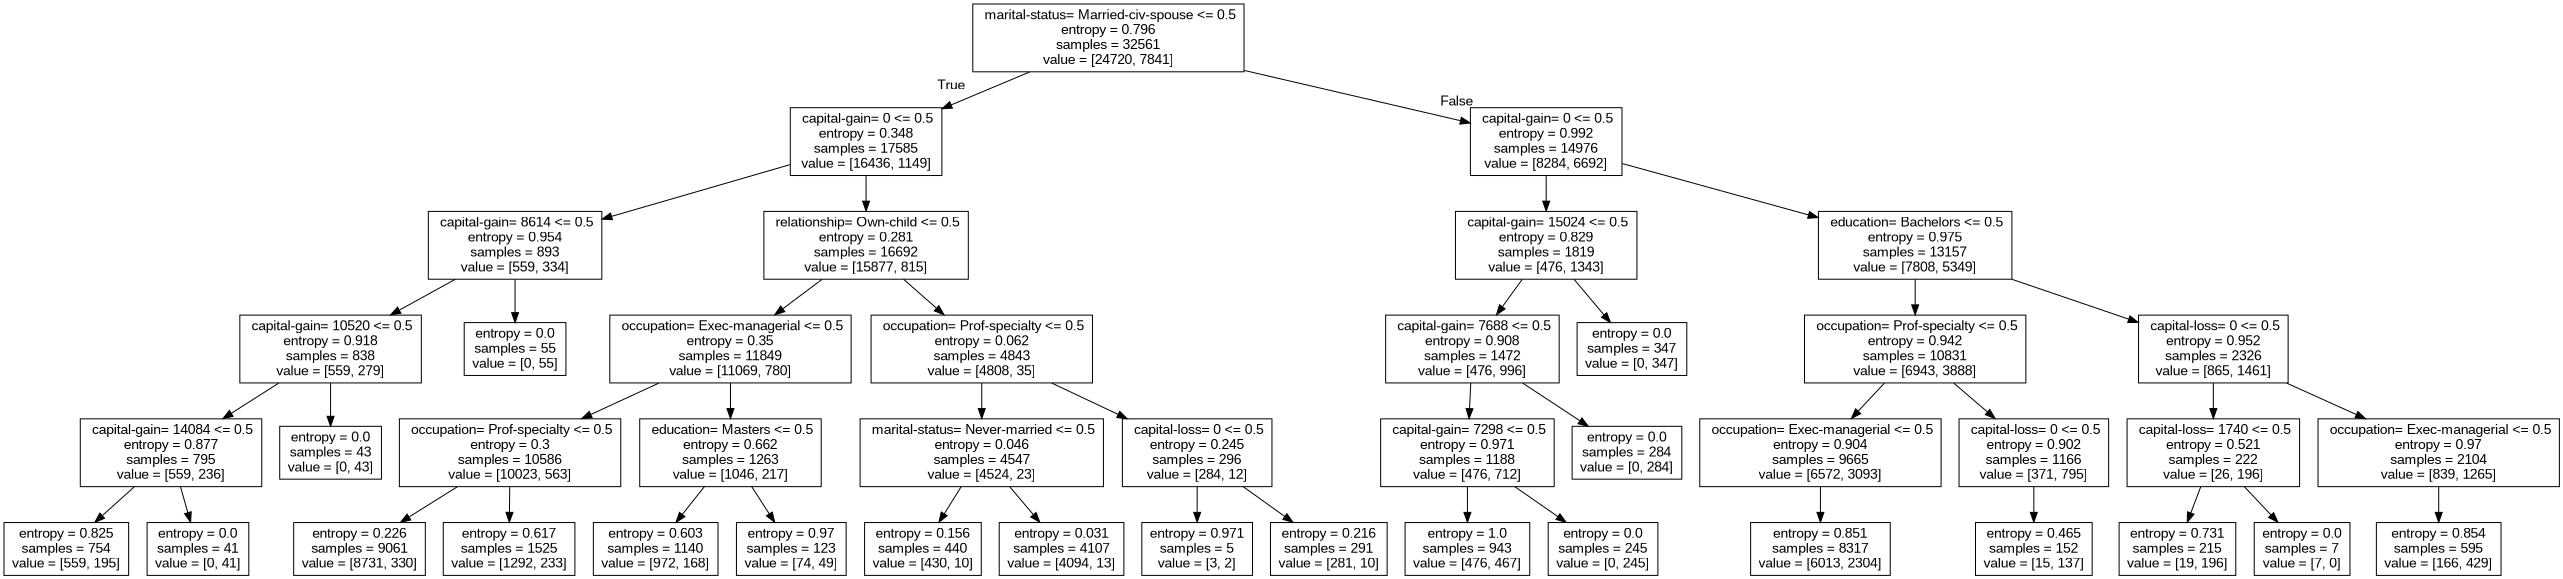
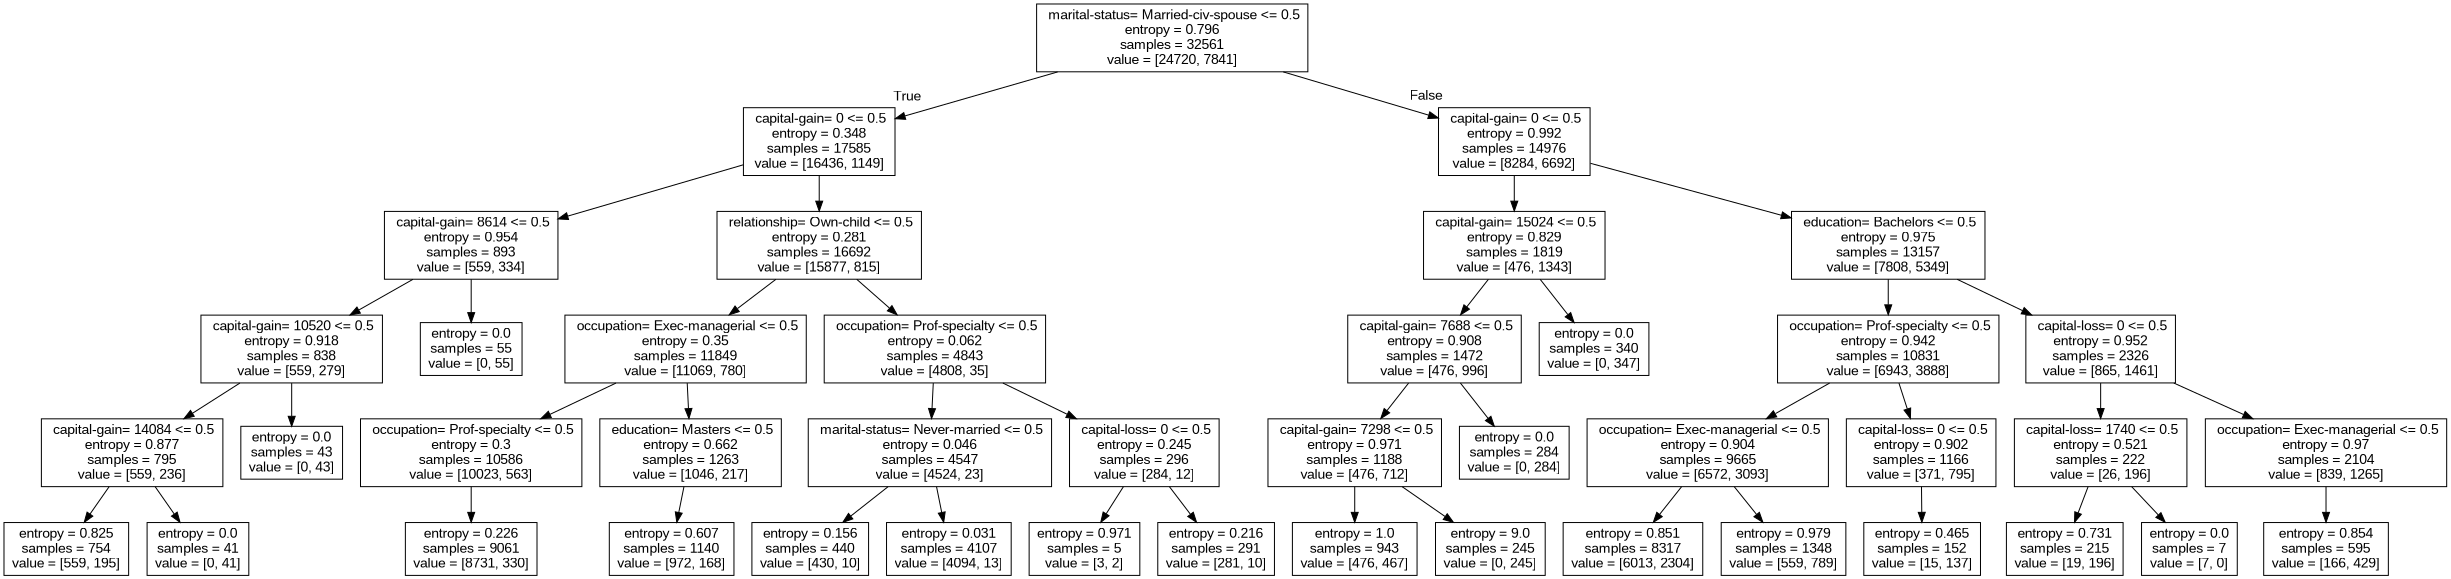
node "entropy = 0.0 samples = 347 value = [0, 347]": label "entropy = 0.0 samples = 347 value = [0, 347]" -> "entropy = 0.0 samples = 340 value = [0, 347]"
node "entropy = 0.617 samples = 1525 value = [1292, 233]": removed
node "entropy = 0.603 samples = 1140 value = [972, 168]": label "entropy = 0.603 samples = 1140 value = [972, 168]" -> "entropy = 0.607 samples = 1140 value = [972, 168]"
node "entropy = 0.97 samples = 123 value = [74, 49]": removed
node "entropy = 0.0 samples = 245 value = [0, 245]": label "entropy = 0.0 samples = 245 value = [0, 245]" -> "entropy = 9.0 samples = 245 value = [0, 245]"
node "entropy = 0.979 samples = 1348 value = [559, 789]": added
